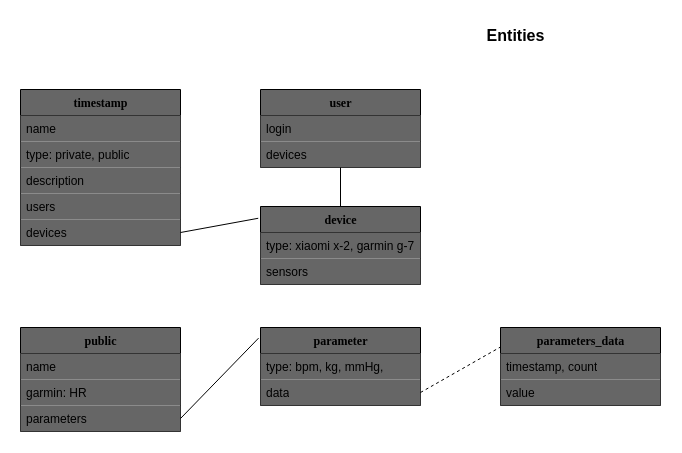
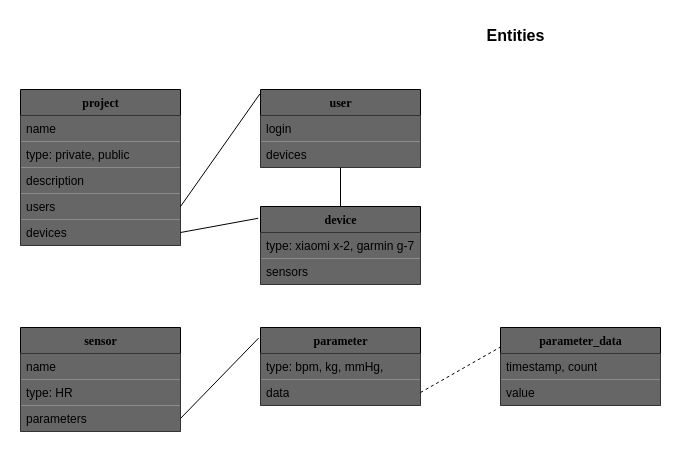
node "timestamp": label "timestamp" -> "project"
edge "user" -- "users": added
node "public": label "public" -> "sensor"
node "parameters_data": label "parameters_data" -> "parameter_data"
node "garmin: HR": label "garmin: HR" -> "type: HR"
